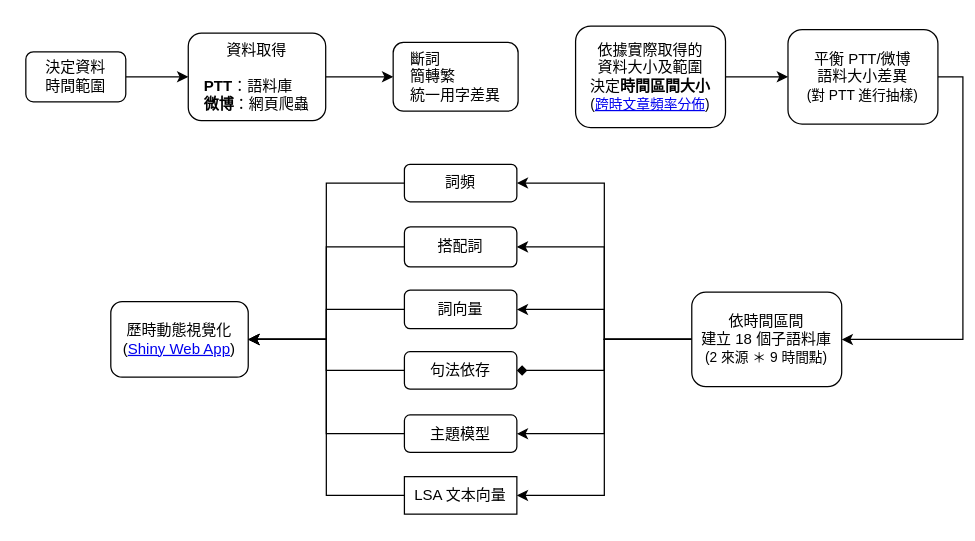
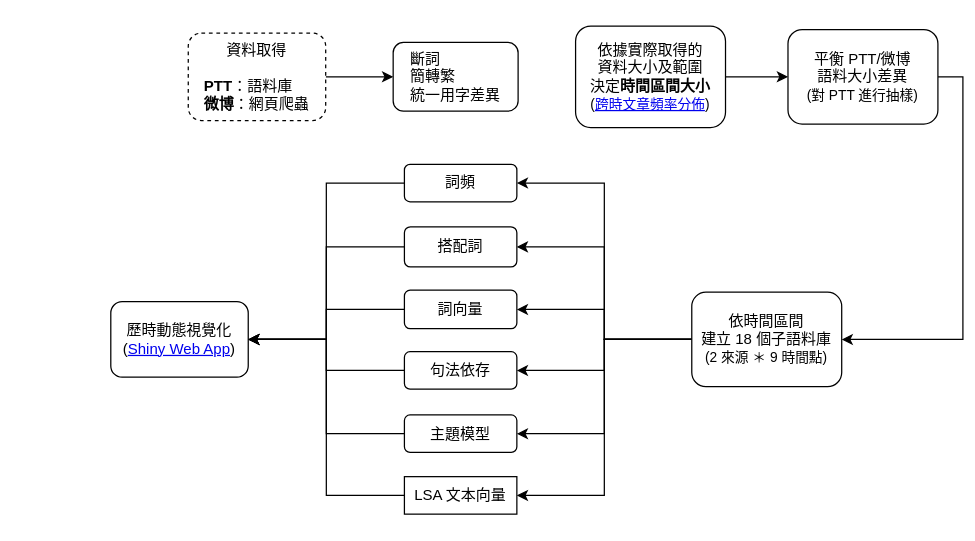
node "決定資料 時間範圍": removed
edge "決定資料 時間範圍" -> "資料取得 PTT：語料庫 微博：網頁爬蟲": removed
node "資料取得 PTT：語料庫 微博：網頁爬蟲": style solid -> dashed
edge "依時間區間 建立 18 個子語料庫 (2 來源 ＊ 9 時間點)" -> "句法依存": arrowhead diamond -> classic
